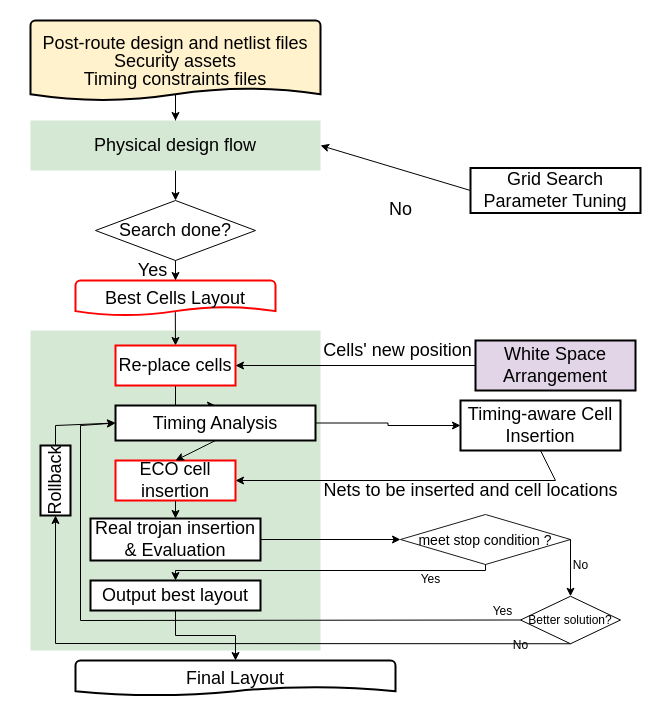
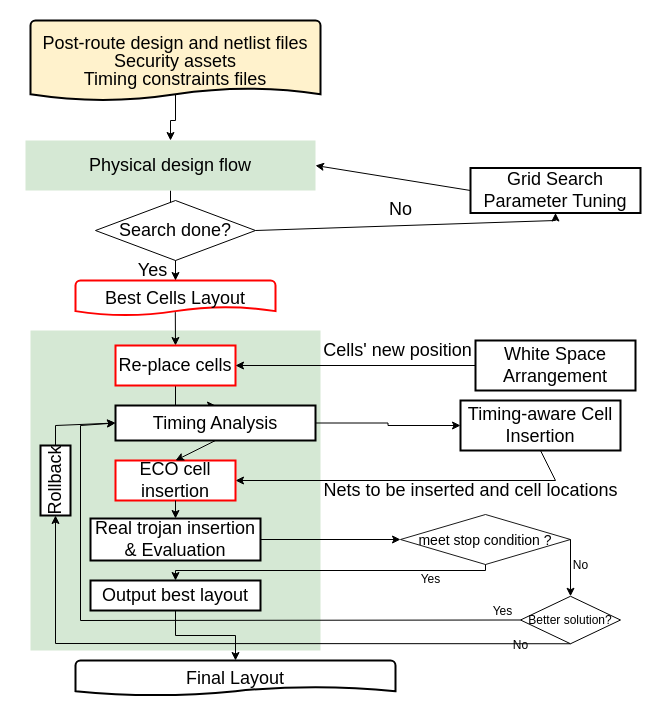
node "Physical design flow": moved (176, 146) -> (171, 166)
edge "Search done?" -> "Grid Search Parameter Tuning": added
node "White Space Arrangement": fillcolor #e1d5e7 -> #ffffff
